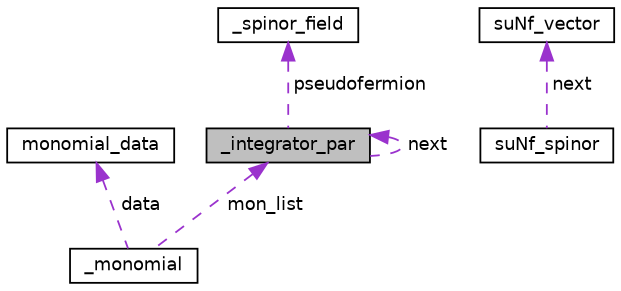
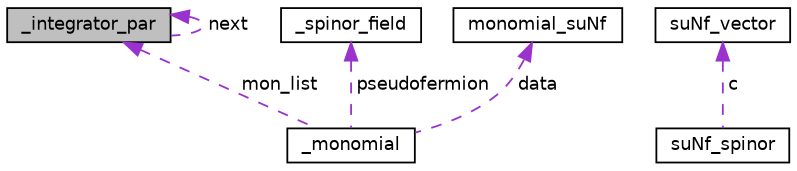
edge "suNf_spinor" -> "suNf_vector": label " next" -> " c"
edge "_integrator_par" -> "_spinor_field": now "_monomial" -> "_spinor_field"
node "monomial_data": label "monomial_data" -> "monomial_suNf"
